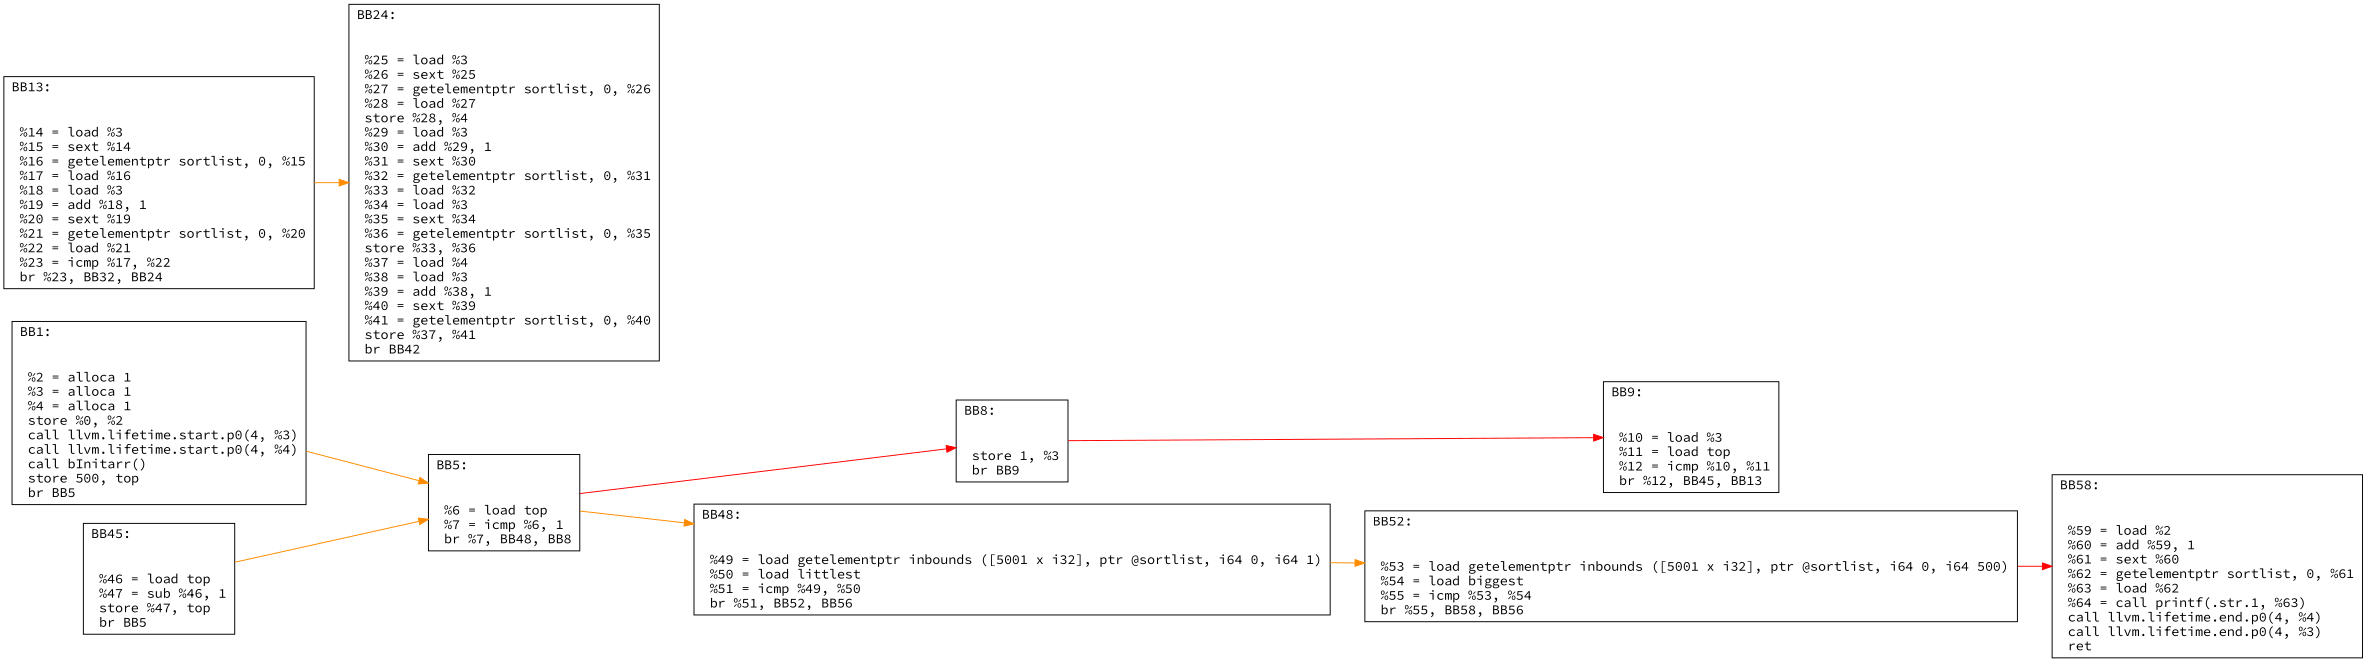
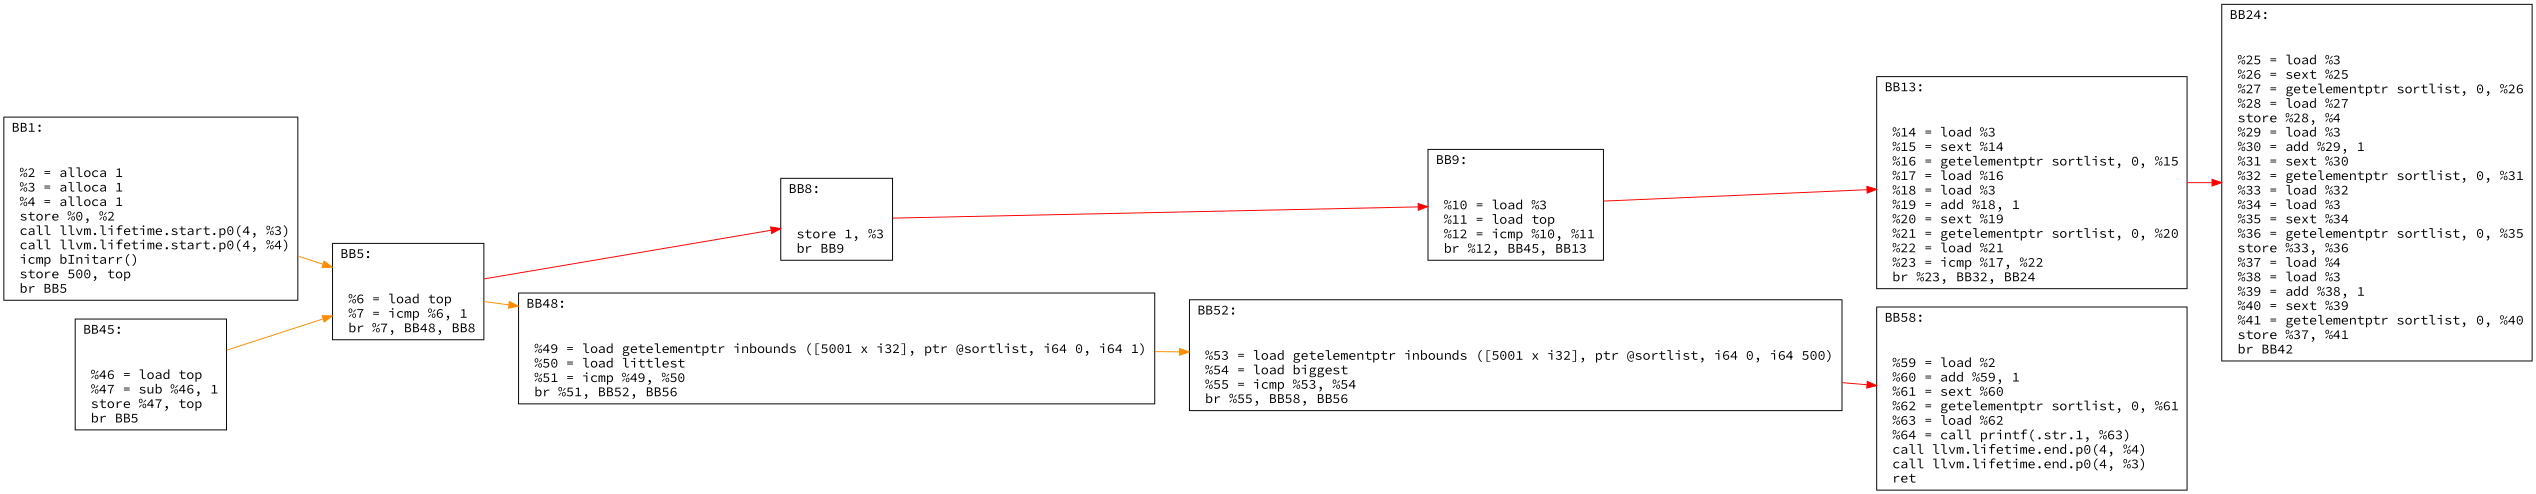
edge "BB13:" -> "BB24:": color darkorange -> red
edge "BB9:" -> "BB13:": added
node "BB1:": text "call bInitarr()" -> "icmp bInitarr()"
